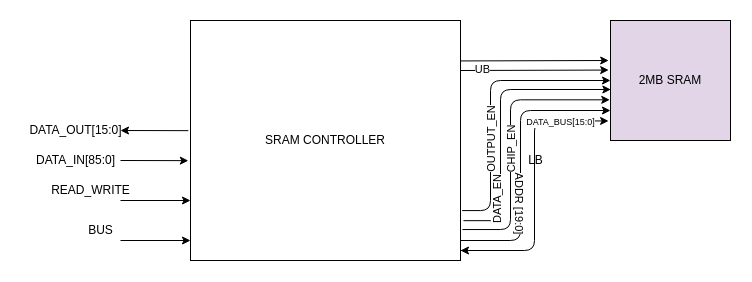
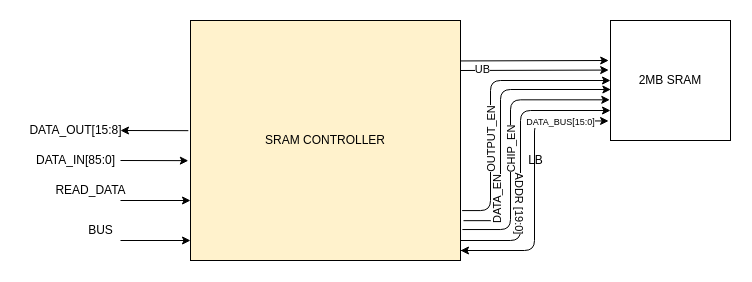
node "2MB SRAM": fillcolor #e1d5e7 -> #ffffff
node "DATA_OUT[15:0]": label "DATA_OUT[15:0]" -> "DATA_OUT[15:8]"
node "SRAM CONTROLLER": fillcolor #ffffff -> #fff2cc
node "READ_WRITE": label "READ_WRITE" -> "READ_DATA"
